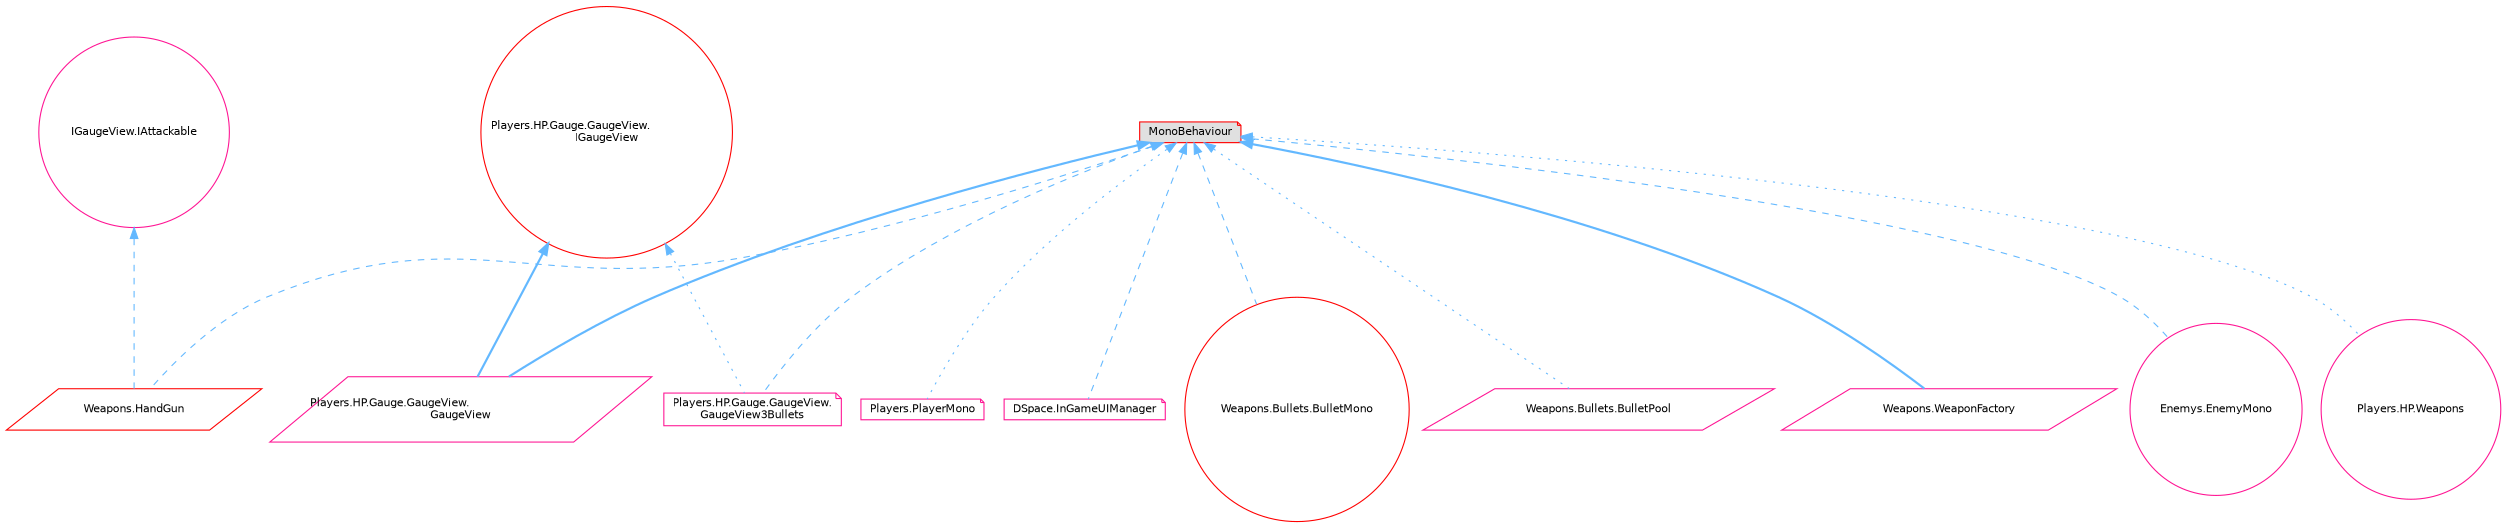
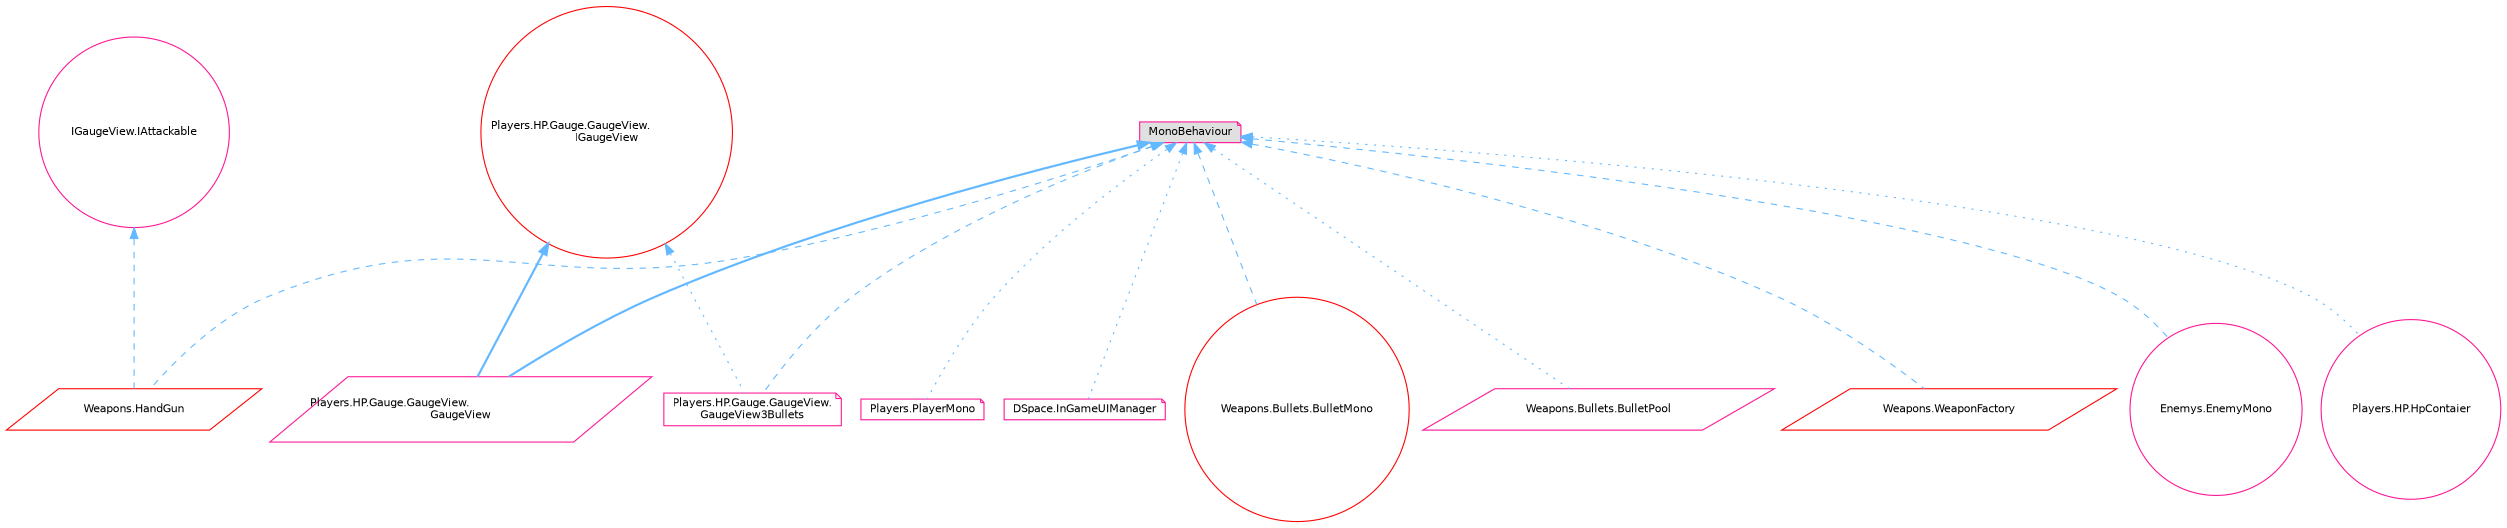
node "MonoBehaviour": color red -> deeppink
edge "Weapons.WeaponFactory" -> "MonoBehaviour": style bold -> dashed
edge "DSpace.InGameUIManager" -> "MonoBehaviour": style dashed -> dotted
node "Weapons.WeaponFactory": color deeppink -> red
node "Players.HP.Weapons": label "Players.HP.Weapons" -> "Players.HP.HpContaier"
